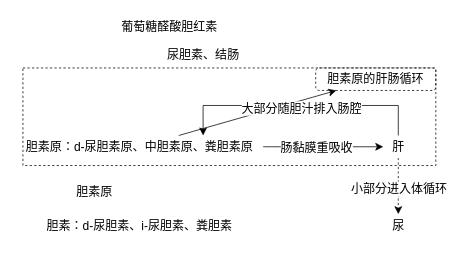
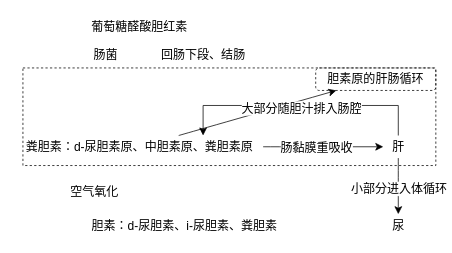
node "葡萄糖醛酸胆红素": moved (169, 27) -> (139, 27)
node "肠菌": added
node "尿胆素、结肠": label "尿胆素、结肠" -> "回肠下段、结肠"
node "胆素原：d-尿胆素原、中胆素原、粪胆素原": label "胆素原：d-尿胆素原、中胆素原、粪胆素原" -> "粪胆素：d-尿胆素原、中胆素原、粪胆素原"
edge "肝" -> "尿": style dashed -> solid
node "胆素原": label "胆素原" -> "空气氧化"
node "胆素：d-尿胆素、i-尿胆素、粪胆素": moved (139, 225) -> (184, 225)
